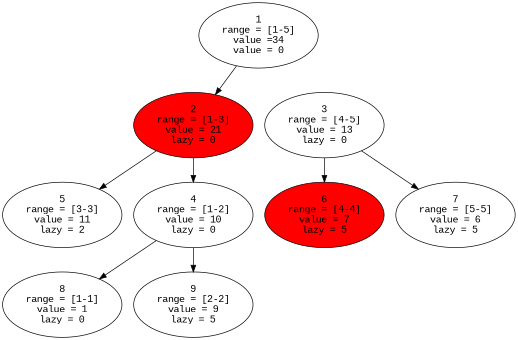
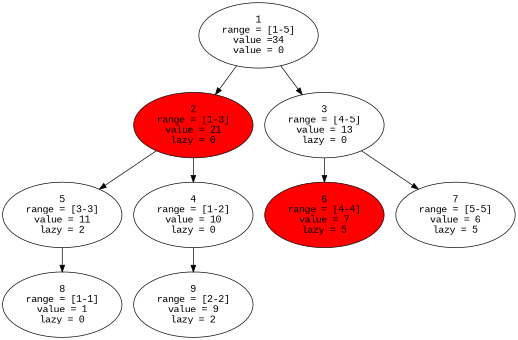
edge "1 range = [1-5] value =34 value = 0" -> "3 range = [4-5] value = 13 lazy = 0": added
edge "4 range = [1-2] value = 10 lazy = 0" -> "8 range = [1-1] value = 1 lazy = 0": now "5 range = [3-3] value = 11 lazy = 2" -> "8 range = [1-1] value = 1 lazy = 0"
node "9 range = [2-2] value = 9 lazy = 5": label "9 range = [2-2] value = 9 lazy = 5" -> "9 range = [2-2] value = 9 lazy = 2"
